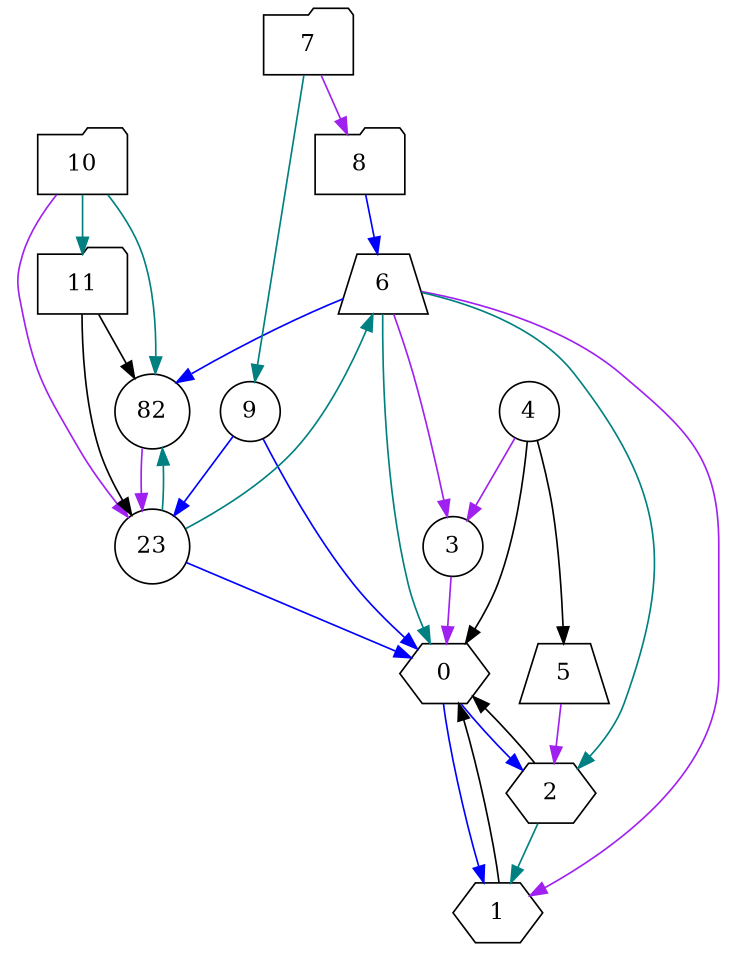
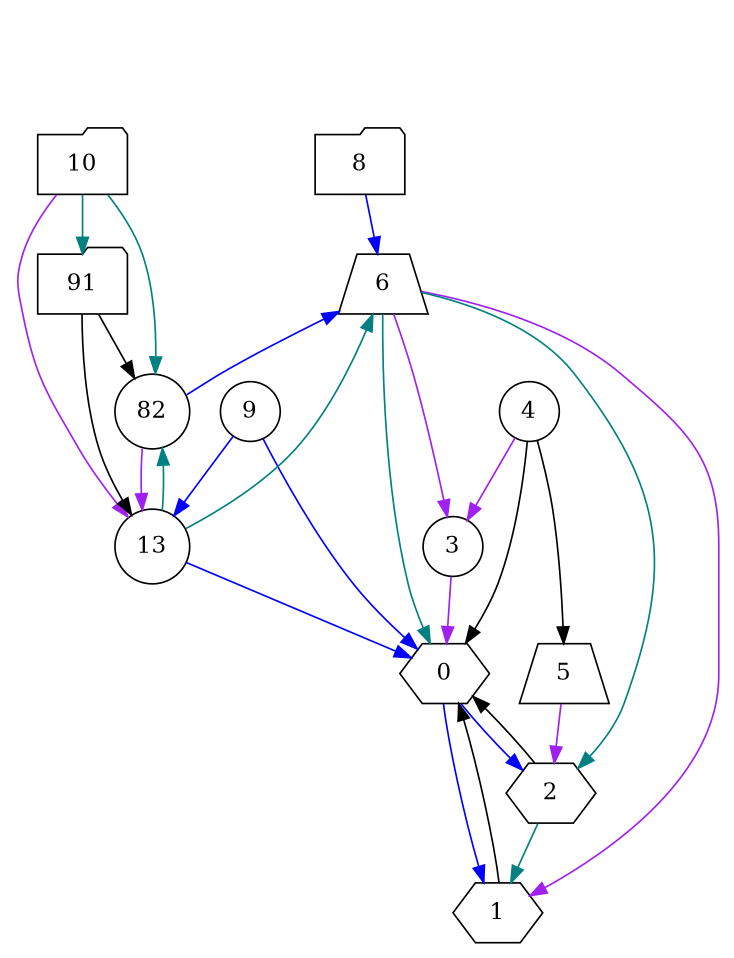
node "7": removed
node "11": label "11" -> "91"
edge "6" -> "82": reversed
node "23": label "23" -> "13"
